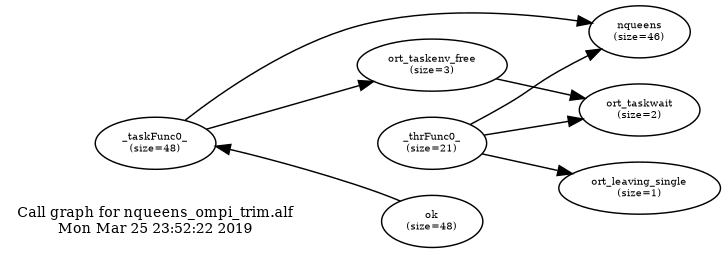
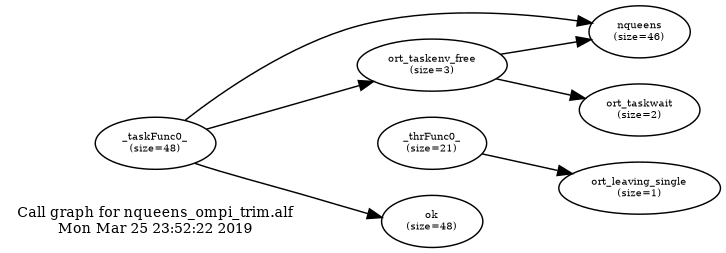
edge "_thrFunc0_ (size=21)" -> "nqueens (size=46)": now "ort_taskenv_free (size=3)" -> "nqueens (size=46)"
edge "_thrFunc0_ (size=21)" -> "ort_taskwait (size=2)": removed
edge "ok (size=48)" -> "_taskFunc0_ (size=48)": reversed
